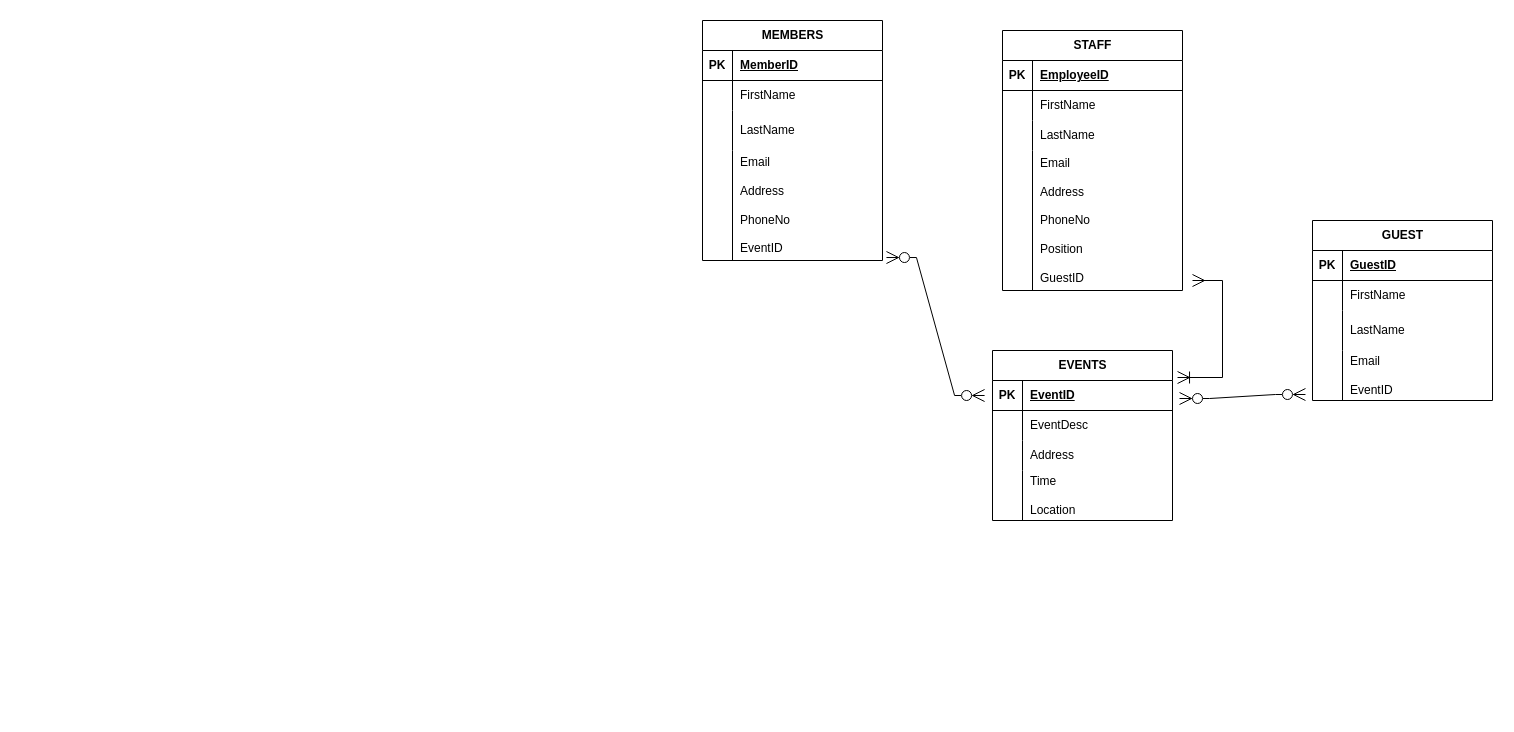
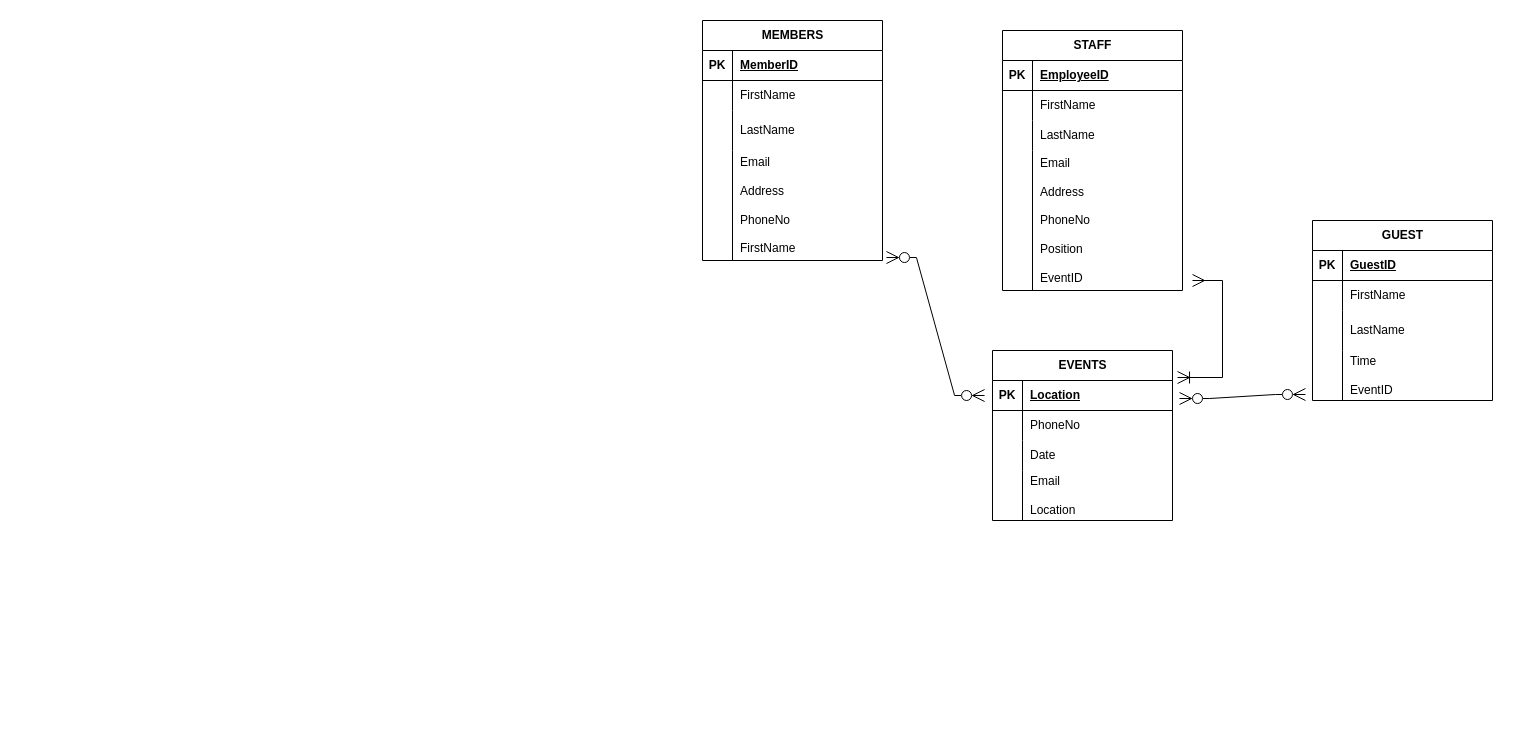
node "Email Address PhoneNo EventID": label "Email Address PhoneNo EventID" -> "Email Address PhoneNo FirstName"
node "Email Address PhoneNo Position GuestID": label "Email Address PhoneNo Position GuestID" -> "Email Address PhoneNo Position EventID"
node "Email EventID": label "Email EventID" -> "Time EventID"
node "EventID": label "EventID" -> "Location"
node "EventDesc": label "EventDesc" -> "PhoneNo"
node "Address": label "Address" -> "Date"
node "Time Location": label "Time Location" -> "Email Location"
